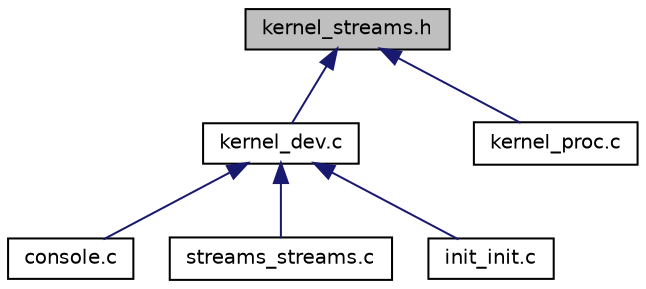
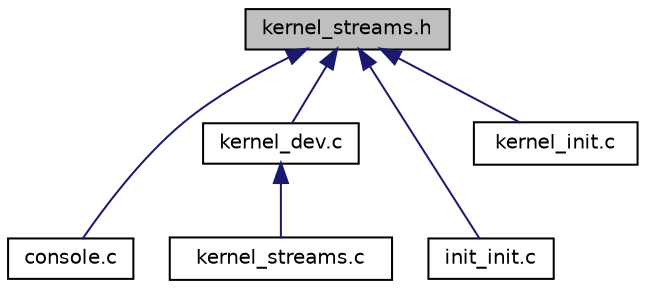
node "kernel_proc.c": label "kernel_proc.c" -> "kernel_init.c"
edge "console.c" -> "kernel_dev.c": now "console.c" -> "kernel_streams.h"
edge "init_init.c" -> "kernel_dev.c": now "init_init.c" -> "kernel_streams.h"
node "streams_streams.c": label "streams_streams.c" -> "kernel_streams.c"
